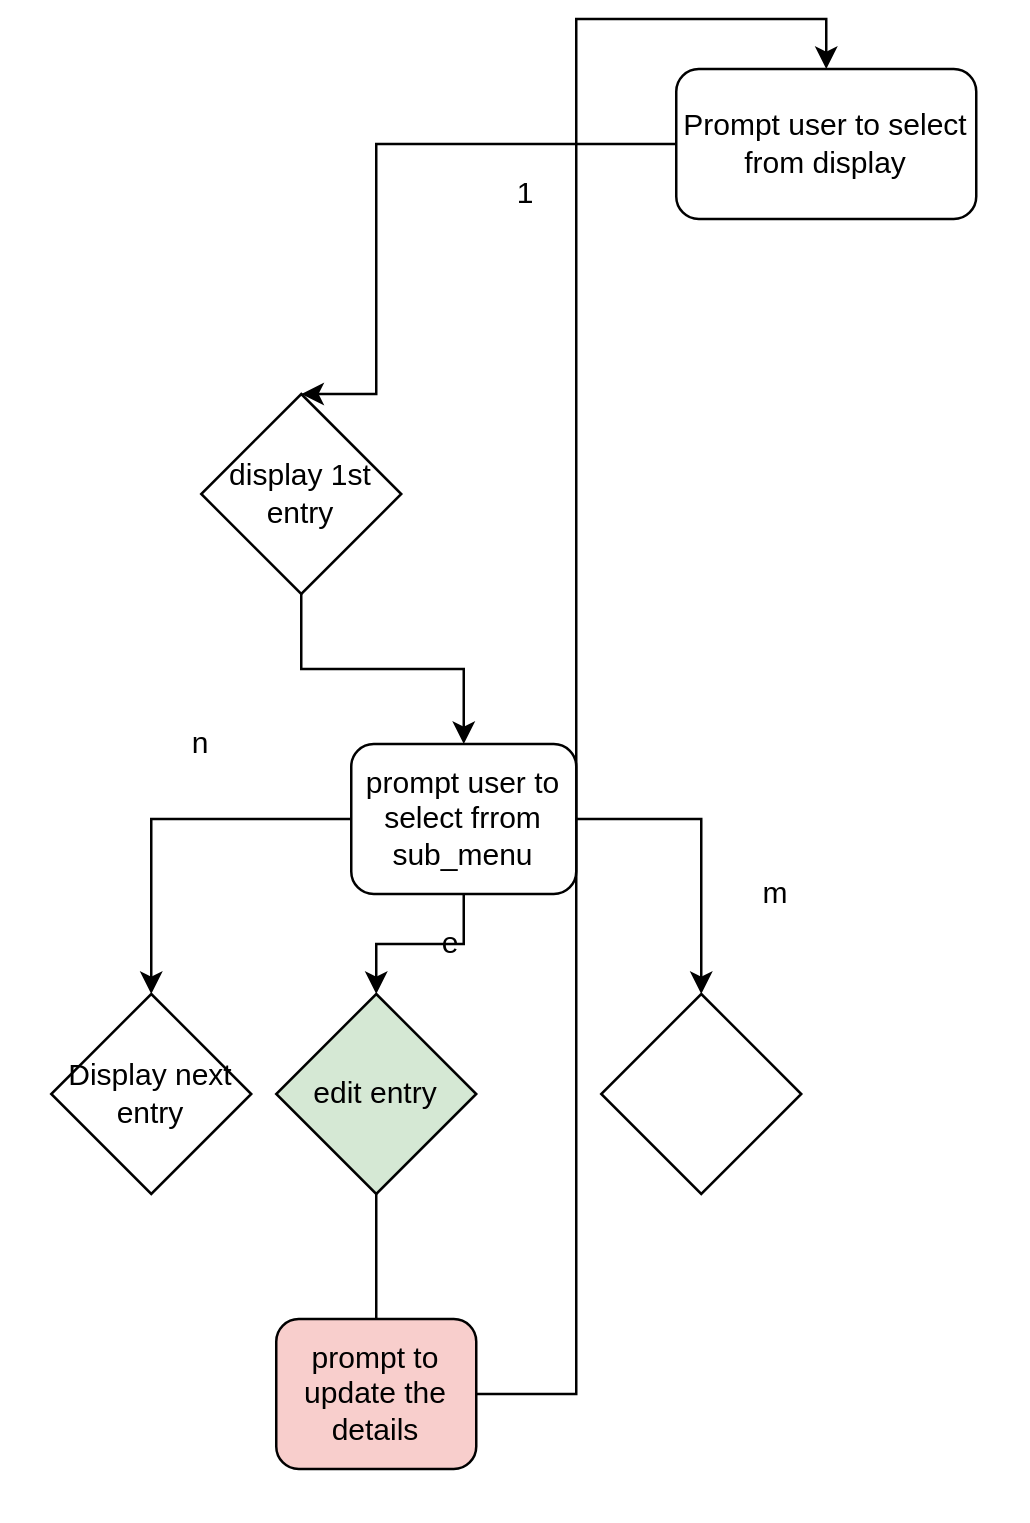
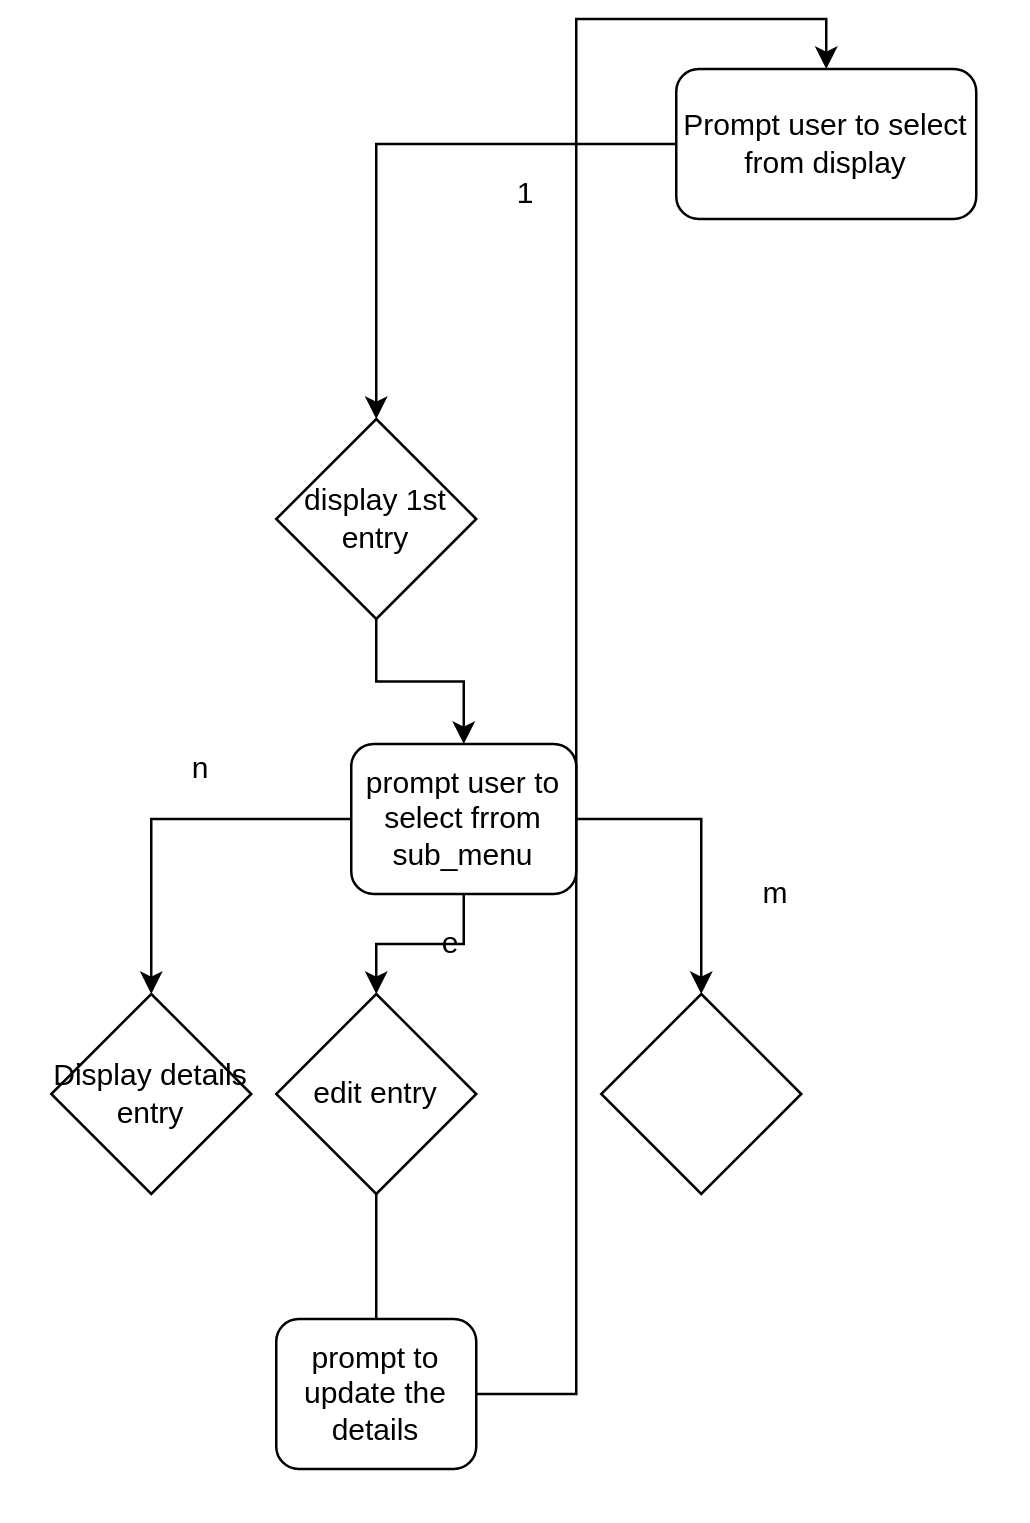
node "display 1st entry": moved (301, 494) -> (376, 519)
node "n": moved (201, 744) -> (201, 769)
node "Display next entry": label "Display next entry" -> "Display details entry"
node "edit entry": fillcolor #d5e8d4 -> #ffffff
node "prompt to update the details": fillcolor #f8cecc -> #ffffff
